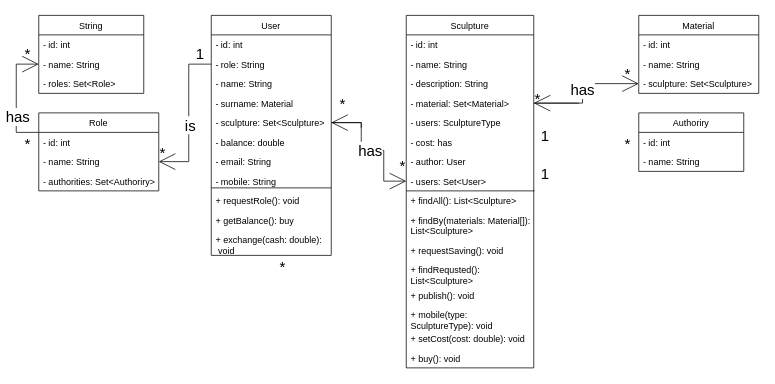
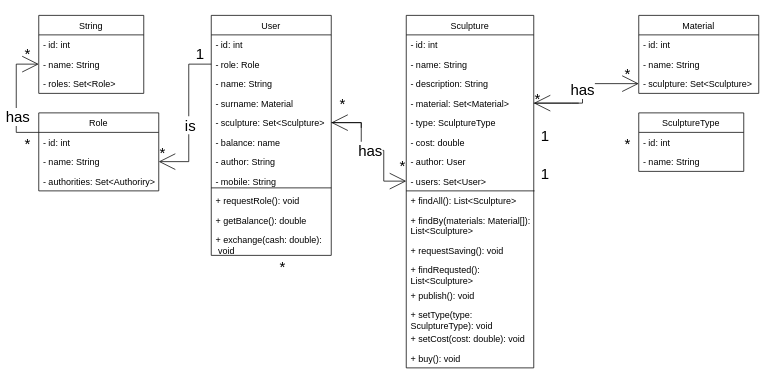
node "- role: String": label "- role: String" -> "- role: Role"
node "- users: SculptureType": label "- users: SculptureType" -> "- type: SculptureType"
node "Authoriry": label "Authoriry" -> "SculptureType"
node "- balance: double": label "- balance: double" -> "- balance: name"
node "- cost: has": label "- cost: has" -> "- cost: double"
node "- email: String": label "- email: String" -> "- author: String"
node "+ getBalance(): buy": label "+ getBalance(): buy" -> "+ getBalance(): double"
node "+ mobile(type: SculptureType): void": label "+ mobile(type: SculptureType): void" -> "+ setType(type: SculptureType): void"
